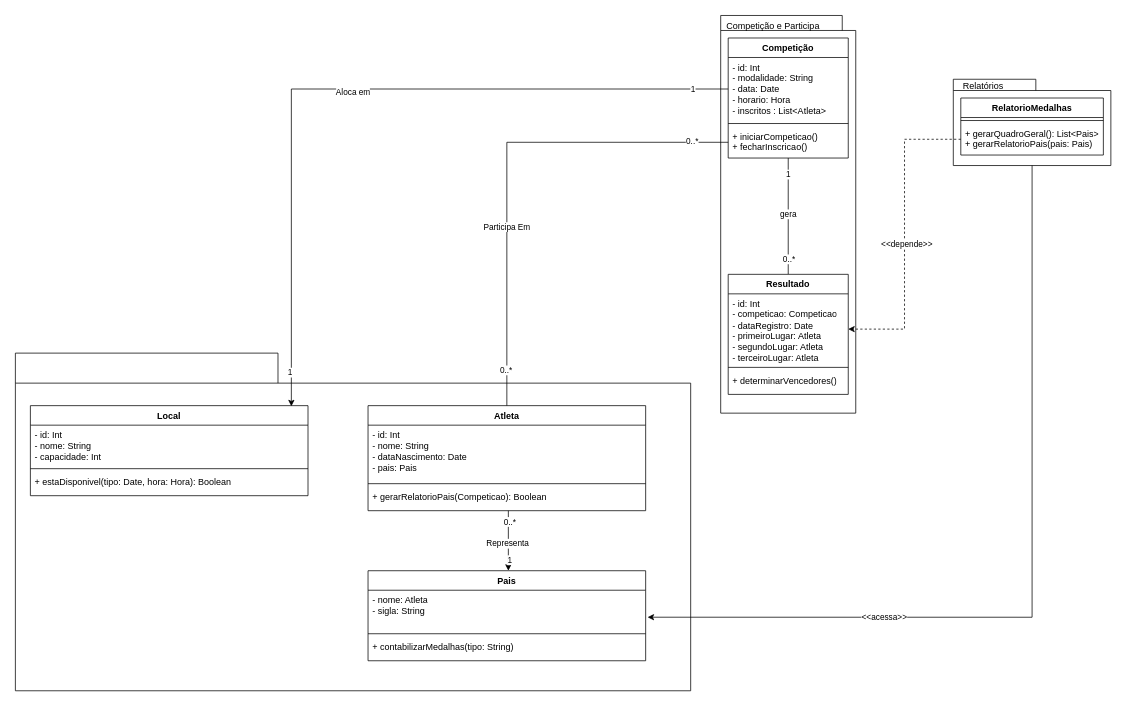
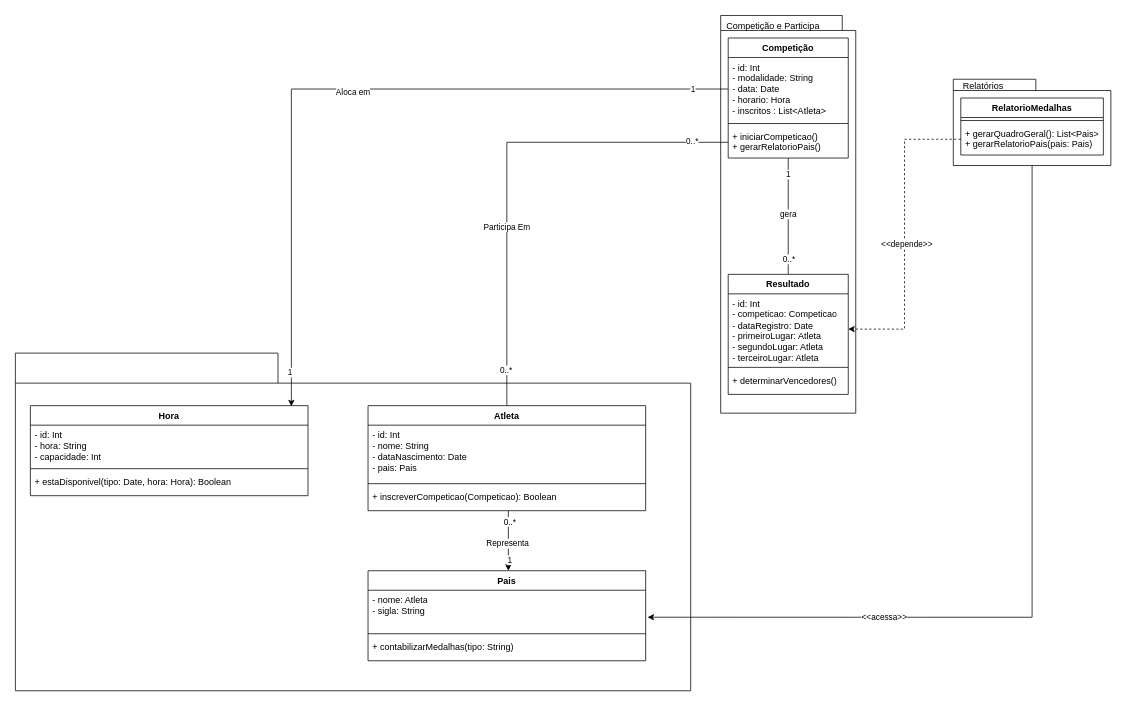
node "+ iniciarCompeticao() + fecharInscricao()": label "+ iniciarCompeticao() + fecharInscricao()" -> "+ iniciarCompeticao() + gerarRelatorioPais()"
node "Local": label "Local" -> "Hora"
node "- id: Int - nome: String - capacidade: Int": label "- id: Int - nome: String - capacidade: Int" -> "- id: Int - hora: String - capacidade: Int"
node "+ gerarRelatorioPais(Competicao): Boolean": label "+ gerarRelatorioPais(Competicao): Boolean" -> "+ inscreverCompeticao(Competicao): Boolean"
